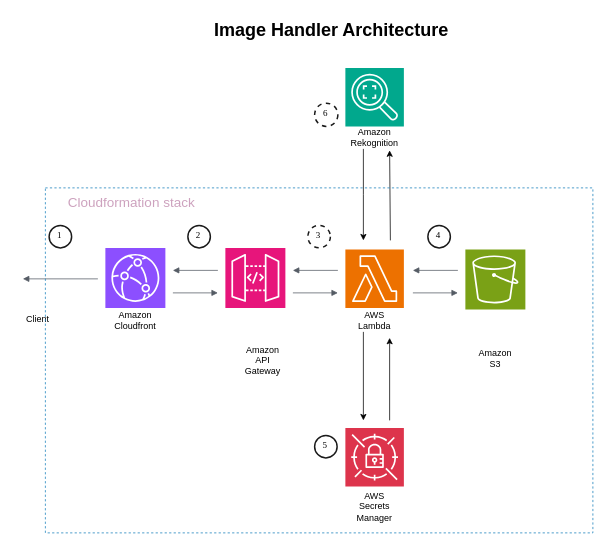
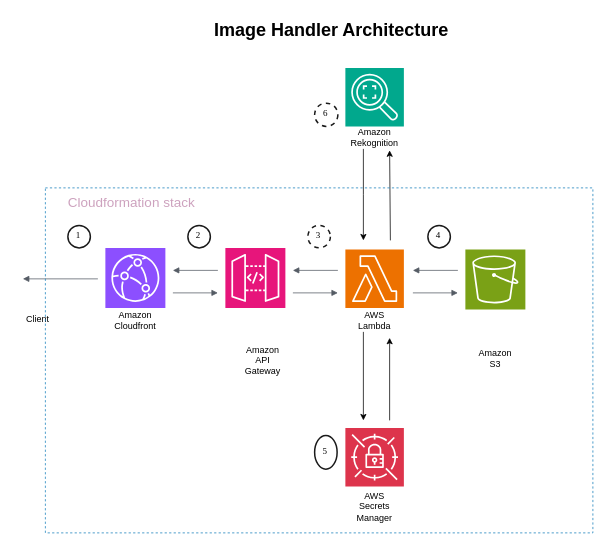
node "1": moved (60, 237) -> (79, 237)
node "5": size 23x23 -> 23x34
